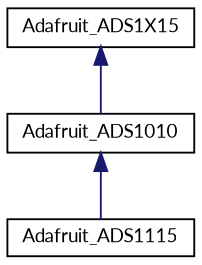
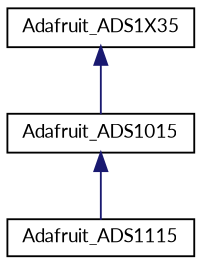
node "Adafruit_ADS1X15": label "Adafruit_ADS1X15" -> "Adafruit_ADS1X35"
node "Adafruit_ADS1010": label "Adafruit_ADS1010" -> "Adafruit_ADS1015"
